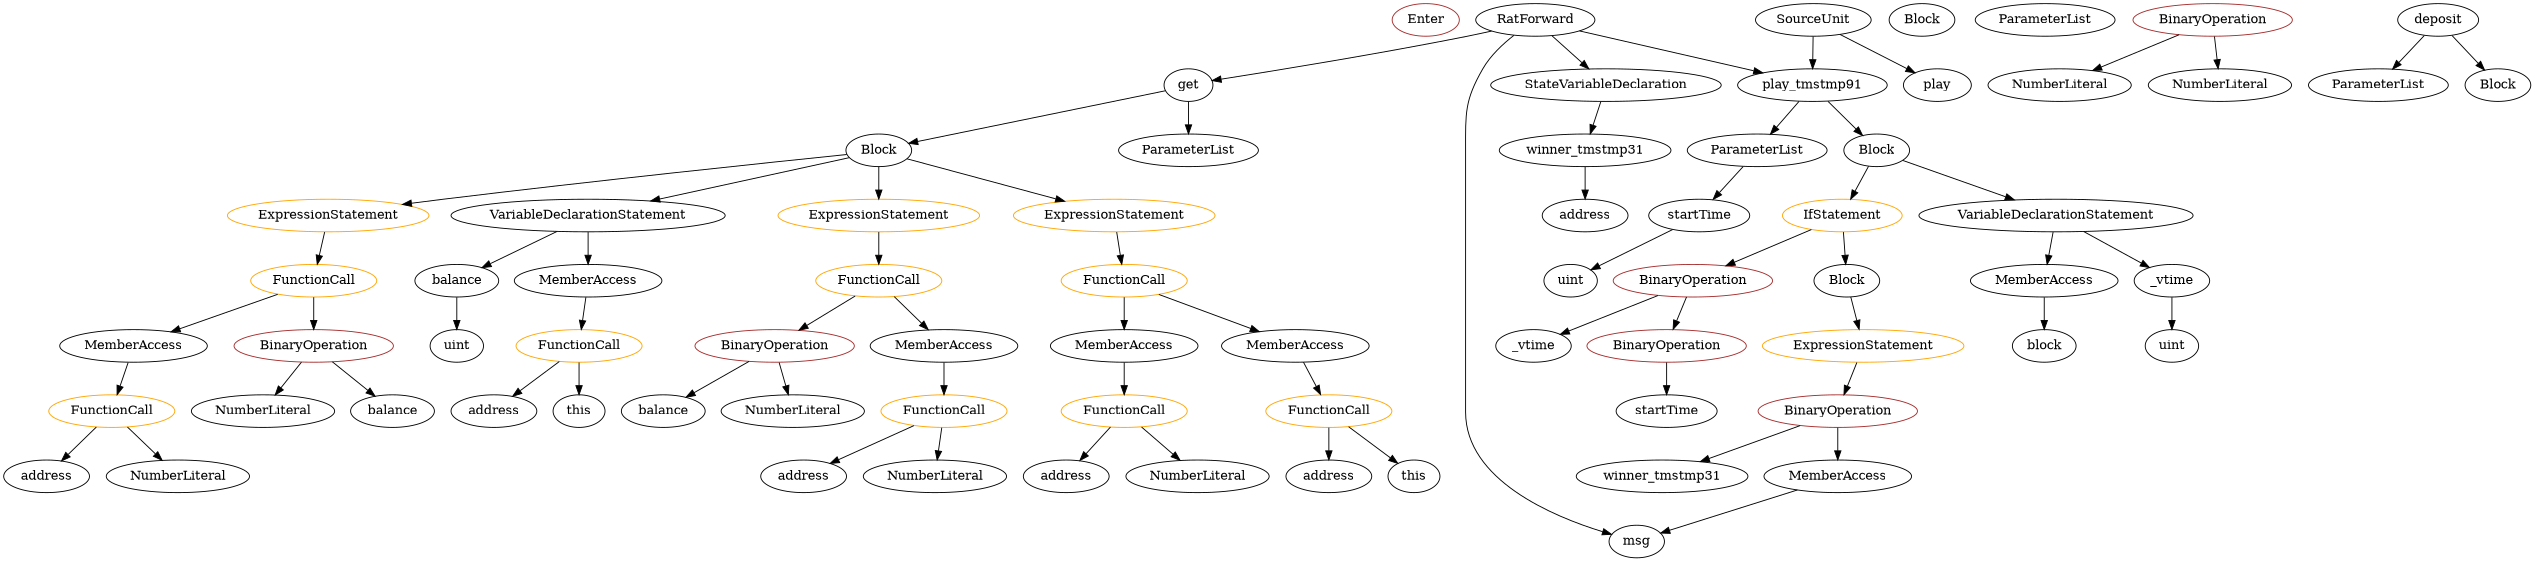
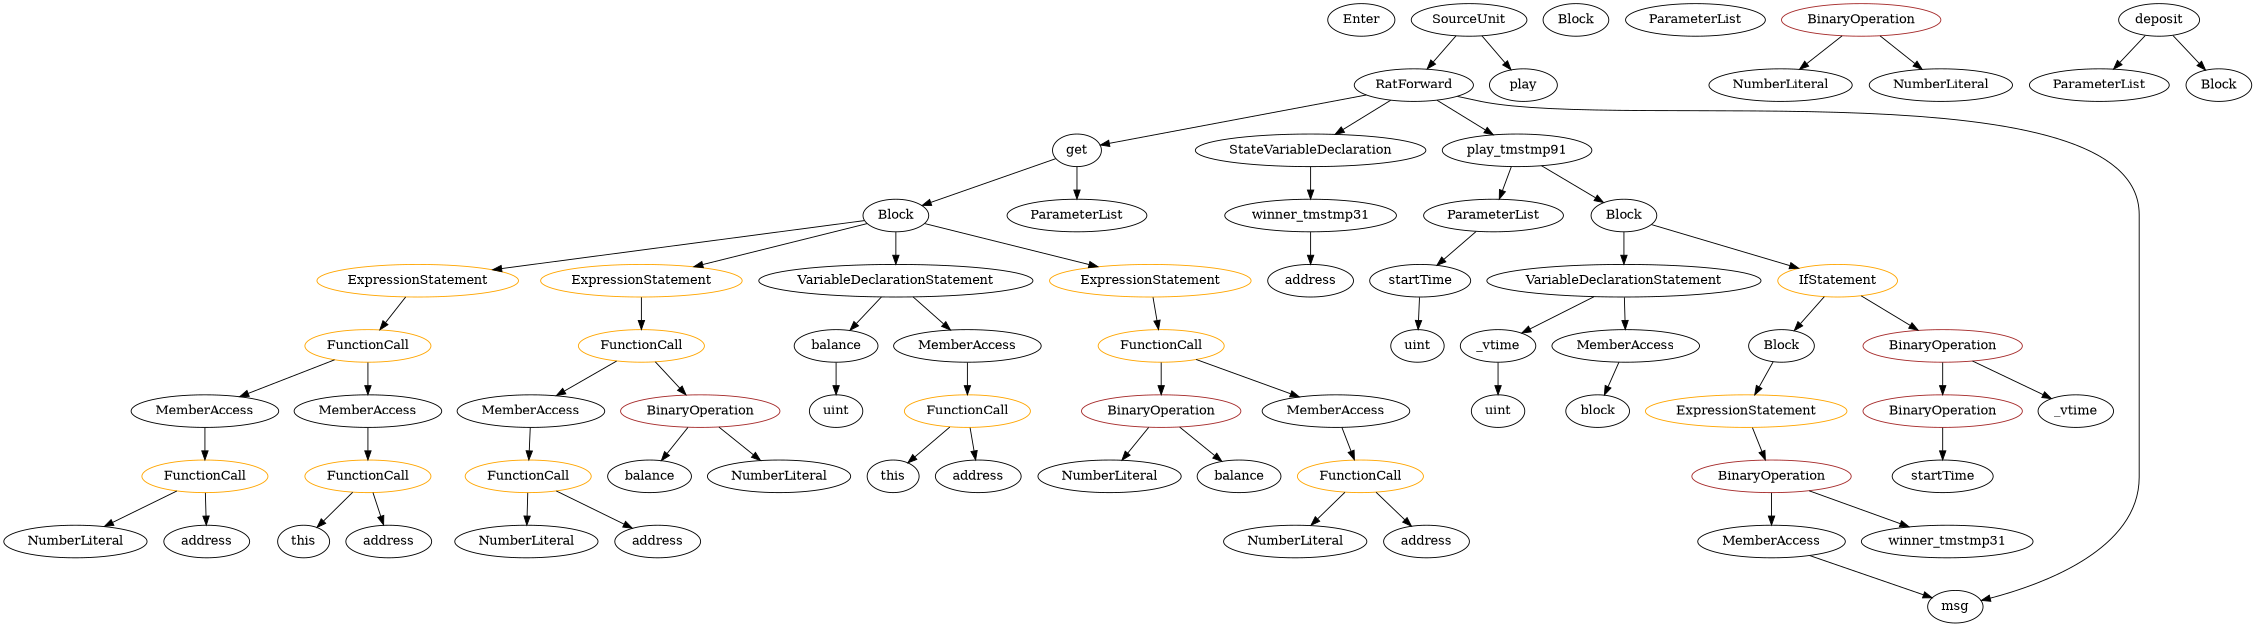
node "Enter": color brown -> black
edge "SourceUnit" -> "play_tmstmp91": now "SourceUnit" -> "RatForward"
